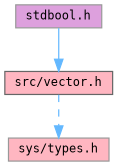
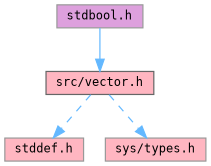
node "stddef.h": added
